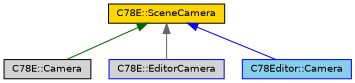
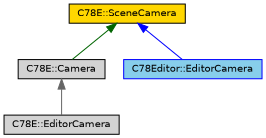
edge "C78E::EditorCamera" -> "C78E::SceneCamera": now "C78E::EditorCamera" -> "C78E::Camera"
node "C78E::EditorCamera": color blue -> black
node "C78Editor::Camera": label "C78Editor::Camera" -> "C78Editor::EditorCamera"
